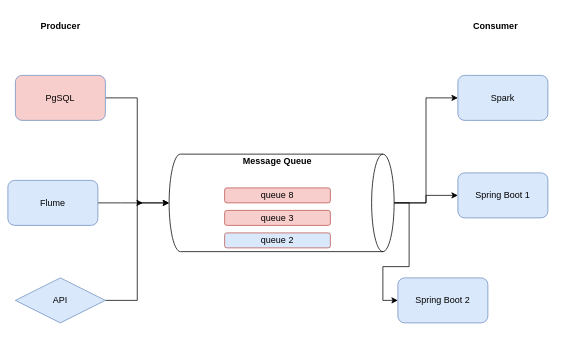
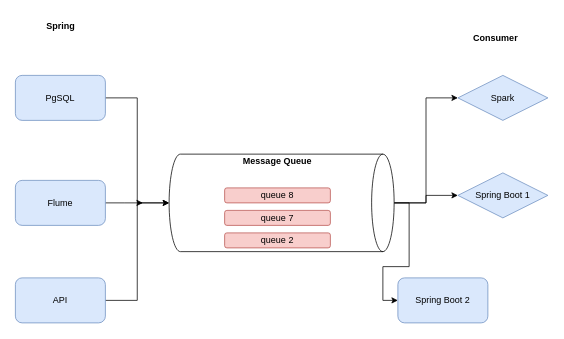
node "Producer": label "Producer" -> "Spring"
node "Consumer": moved (495, 27) -> (495, 38)
node "PgSQL": fillcolor #f8cecc -> #dae8fc
node "Spark": shape rounded rectangle -> diamond
node "Spring Boot 1": shape rounded rectangle -> diamond
node "Flume": moved (53, 203) -> (60, 203)
node "queue 3": label "queue 3" -> "queue 7"
node "queue 2": fillcolor #dae8fc -> #f8cecc
node "API": shape diamond -> rounded rectangle
